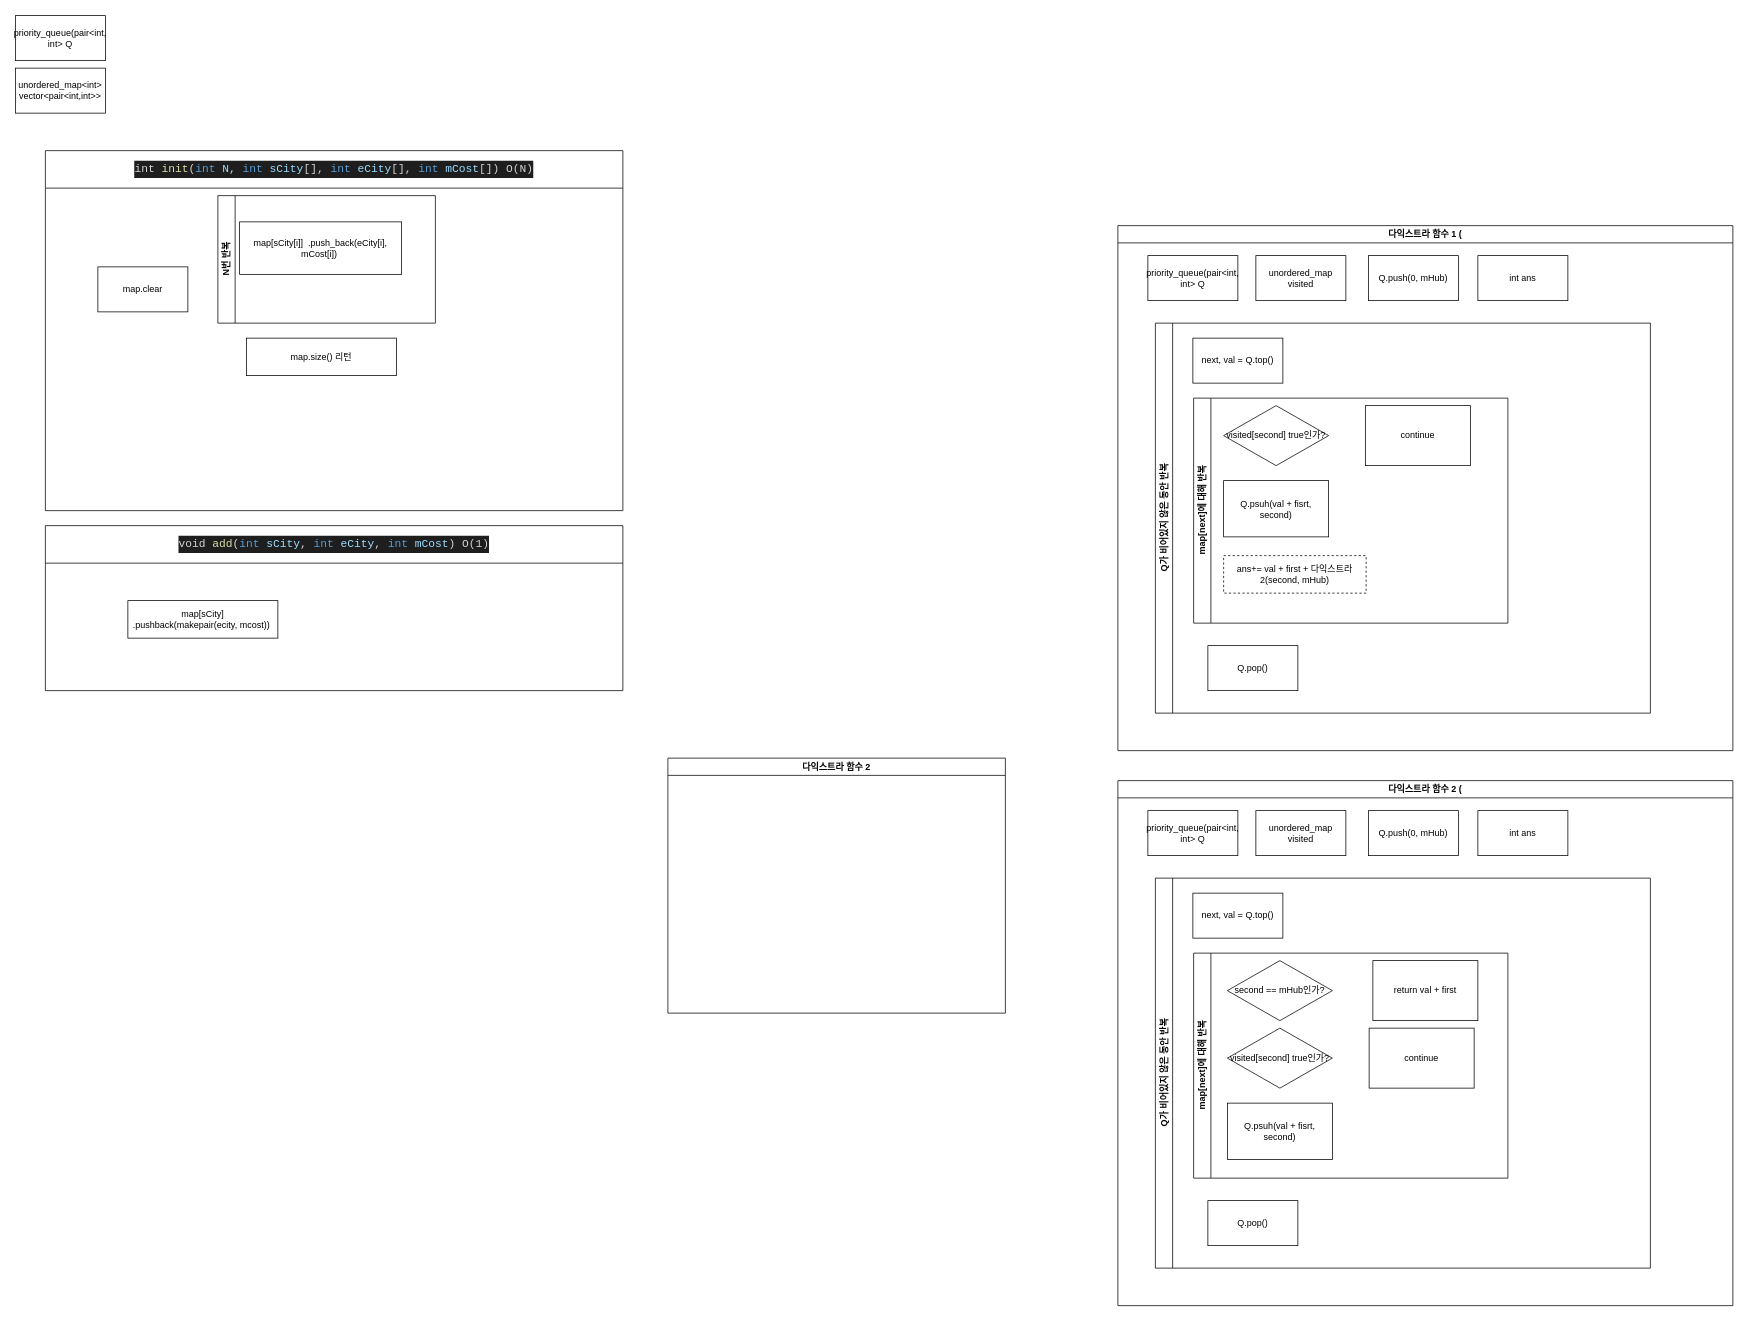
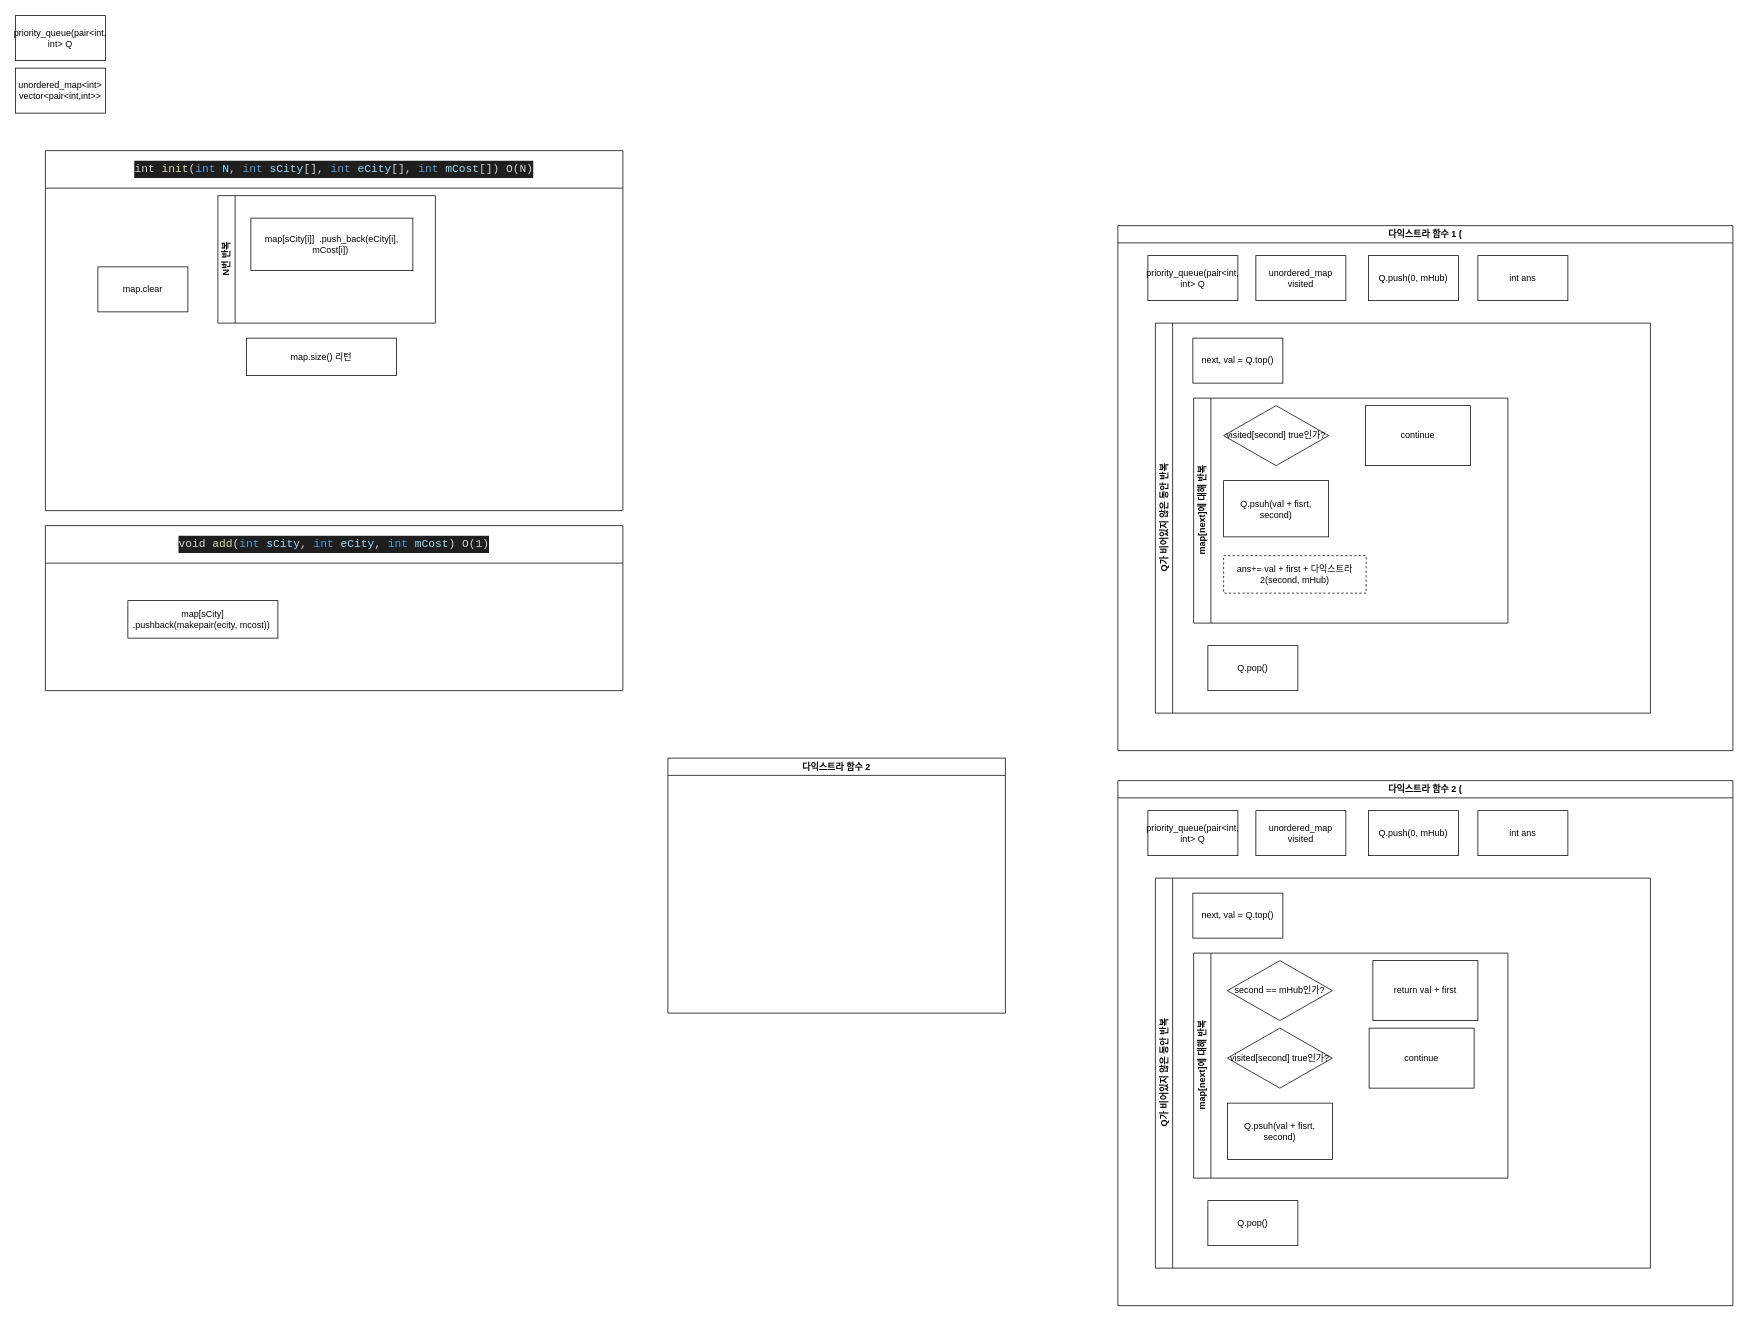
node "map[sCity[i]] .push_back(eCity[i], mCost[i])": moved (321, 248) -> (332, 244)
